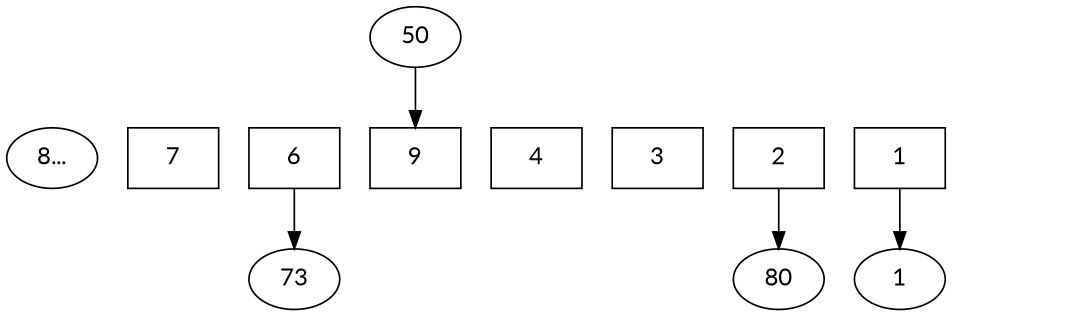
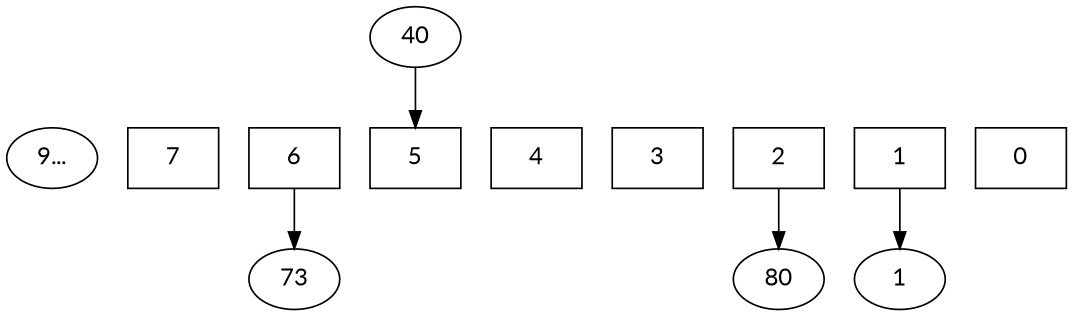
node "50": label "50" -> "40"
node "8...": label "8..." -> "9..."
node "9": label "9" -> "5"
node "0": added
